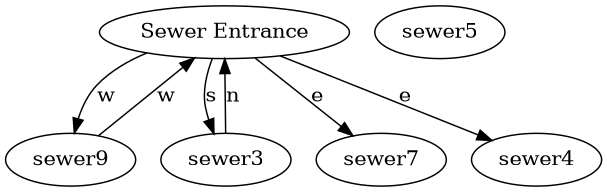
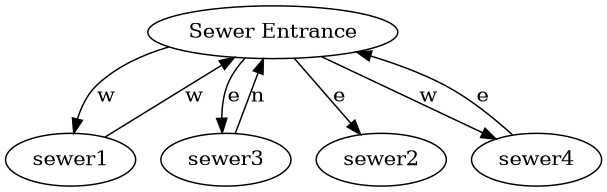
node "sewer5": removed
edge "sewer4" -> "Sewer Entrance": added, label "e"
edge "Sewer Entrance" -> "sewer3": label "s" -> "e"
edge "Sewer Entrance" -> "sewer4": label "e" -> "w"
node "sewer9": label "sewer9" -> "sewer1"
node "sewer7": label "sewer7" -> "sewer2"
